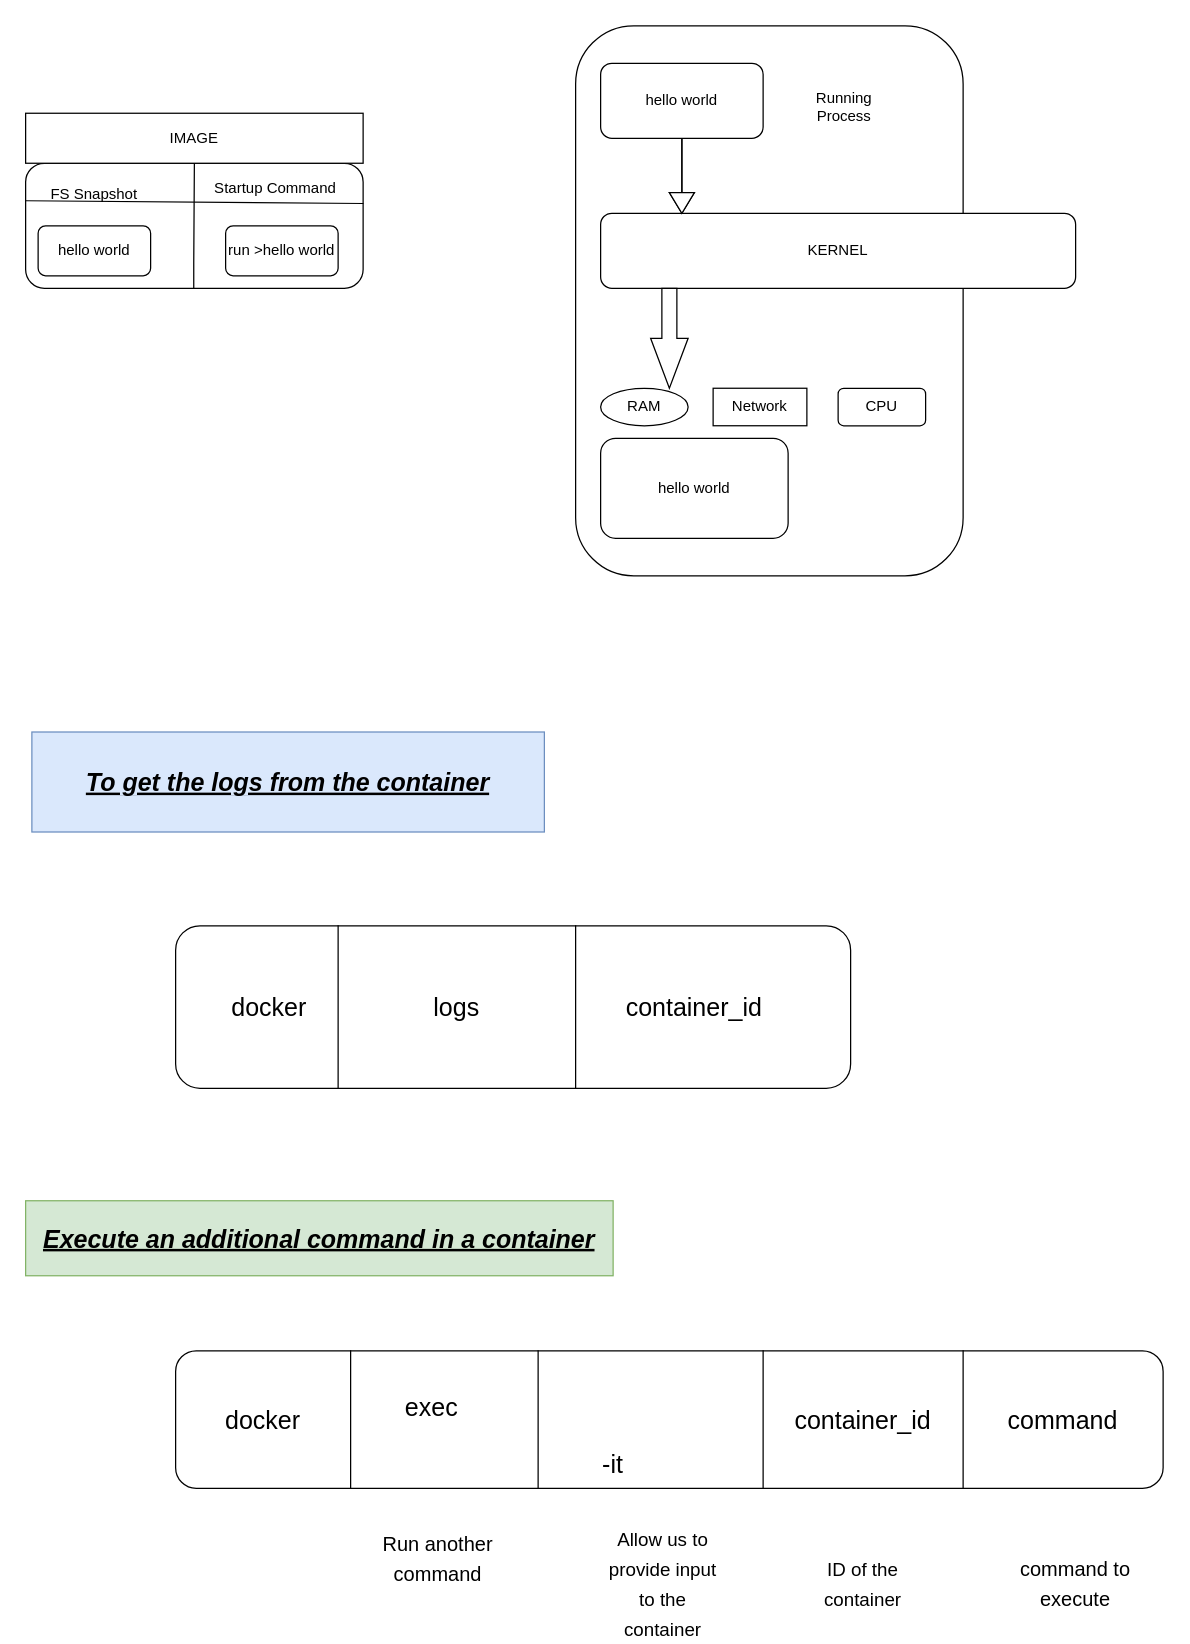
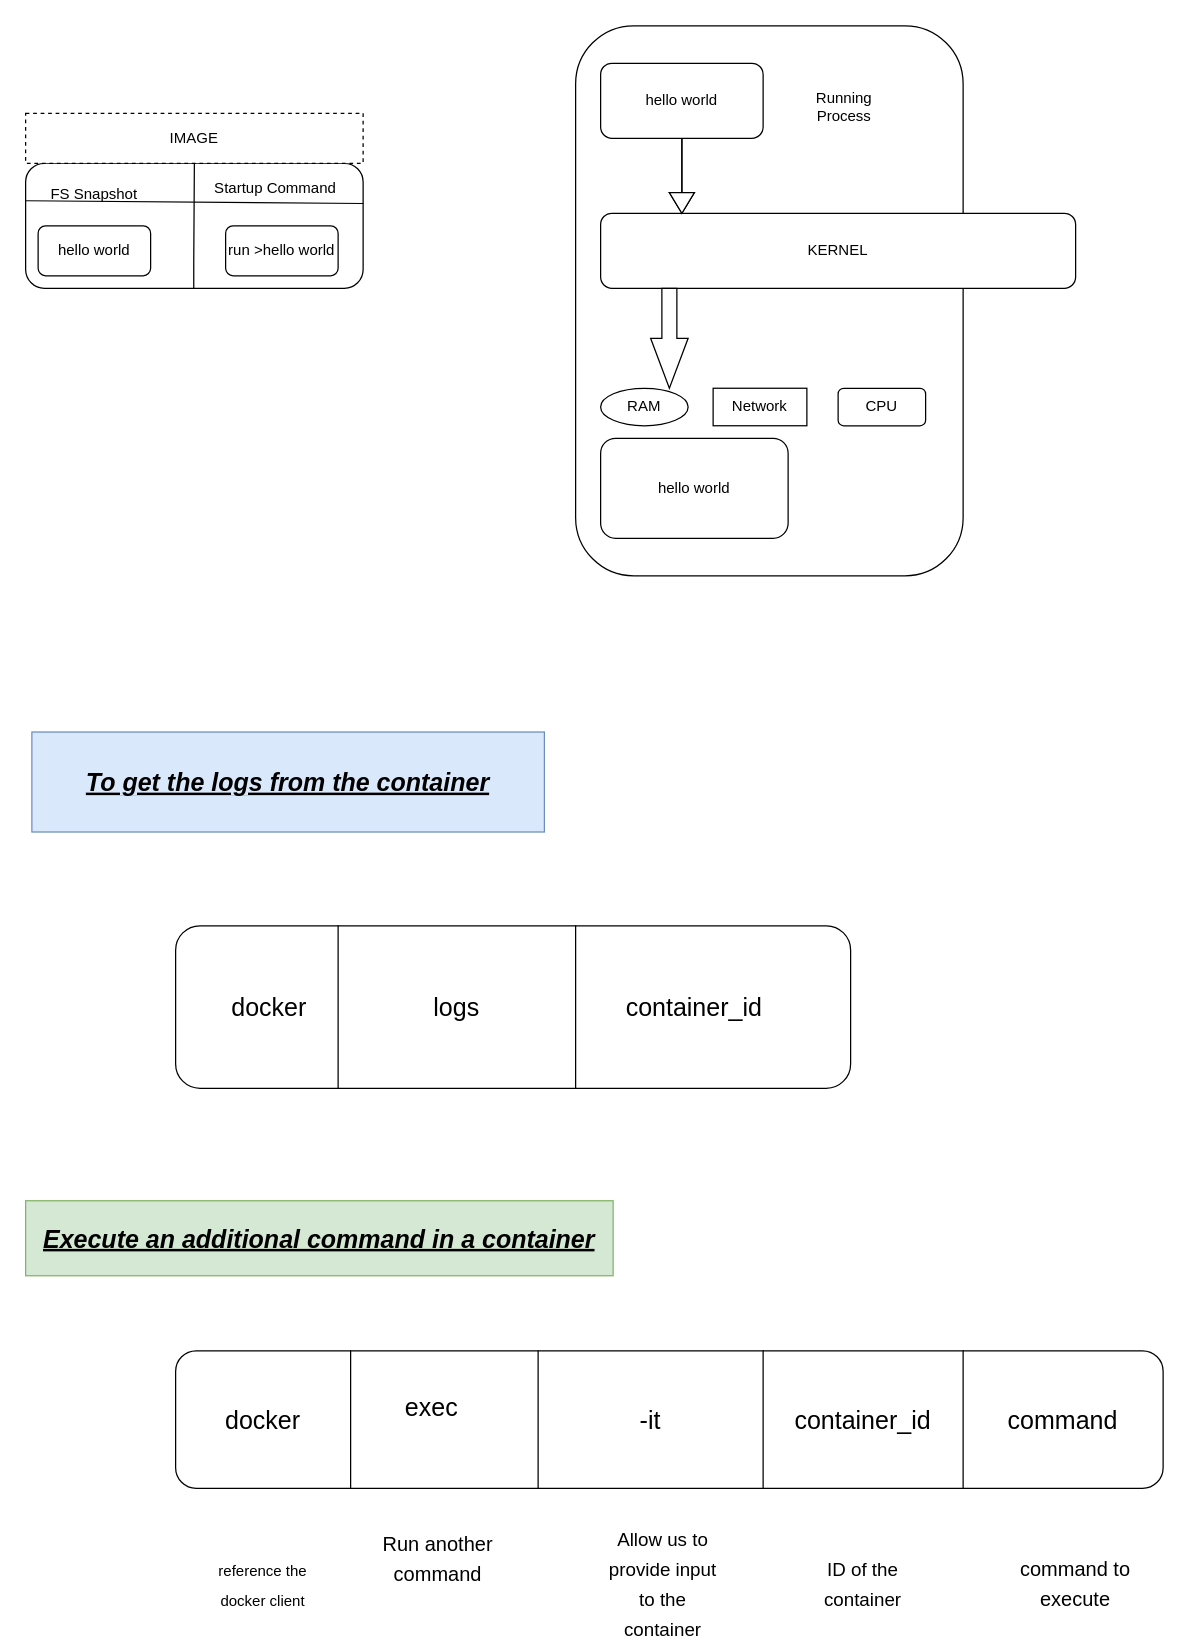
node "IMAGE": style solid -> dashed
node "-it": moved (613, 1463) -> (651, 1419)
node "reference the docker client": added
